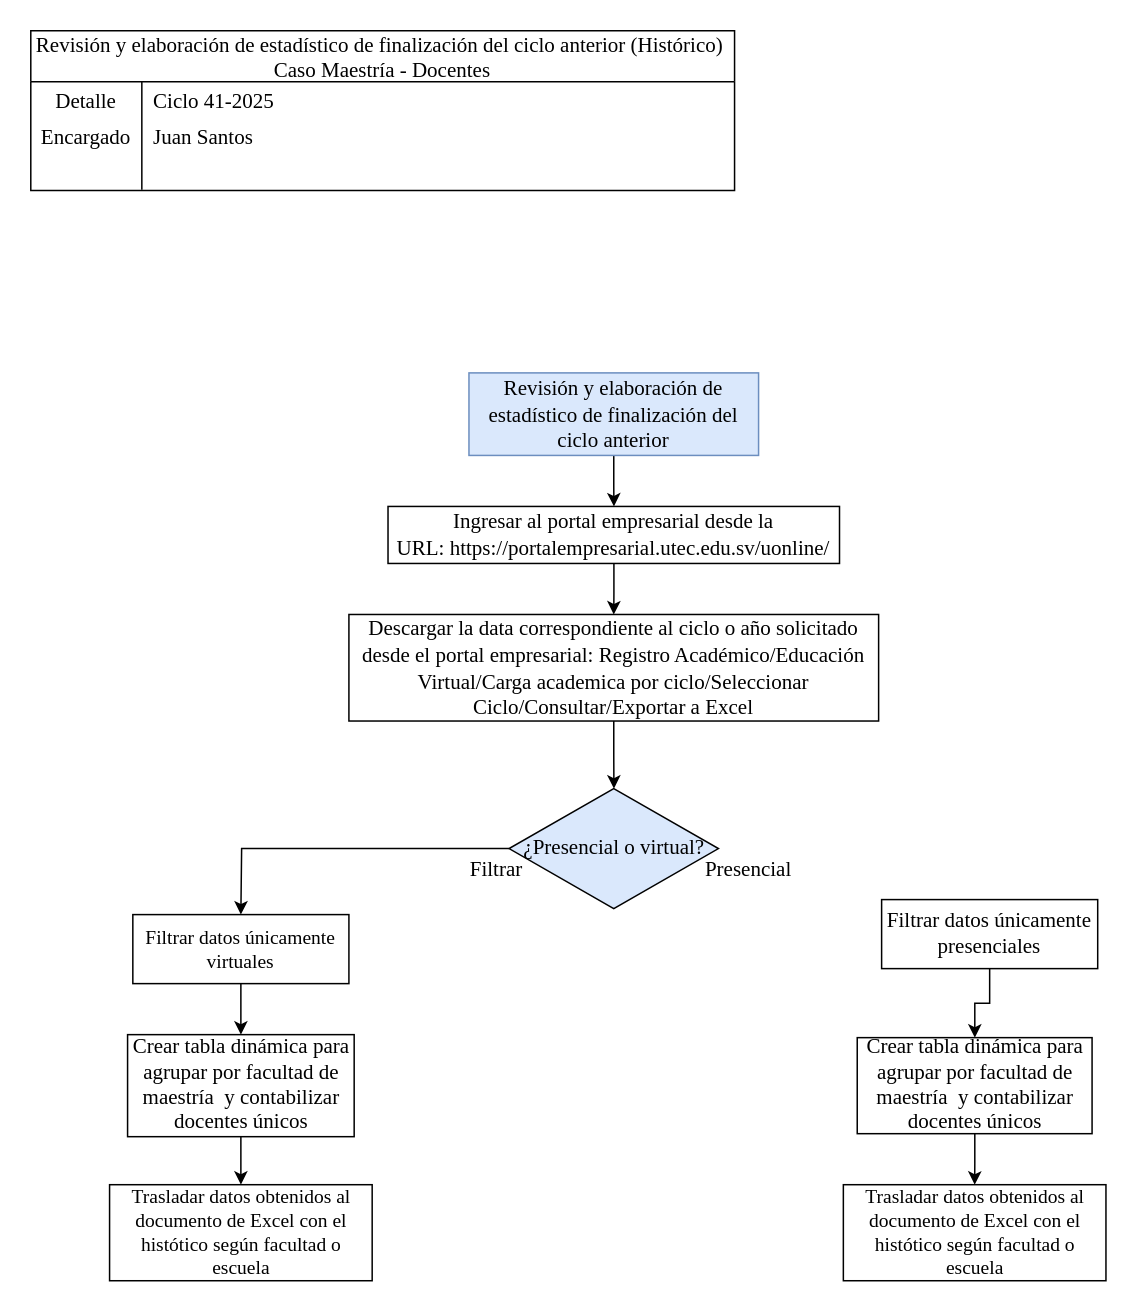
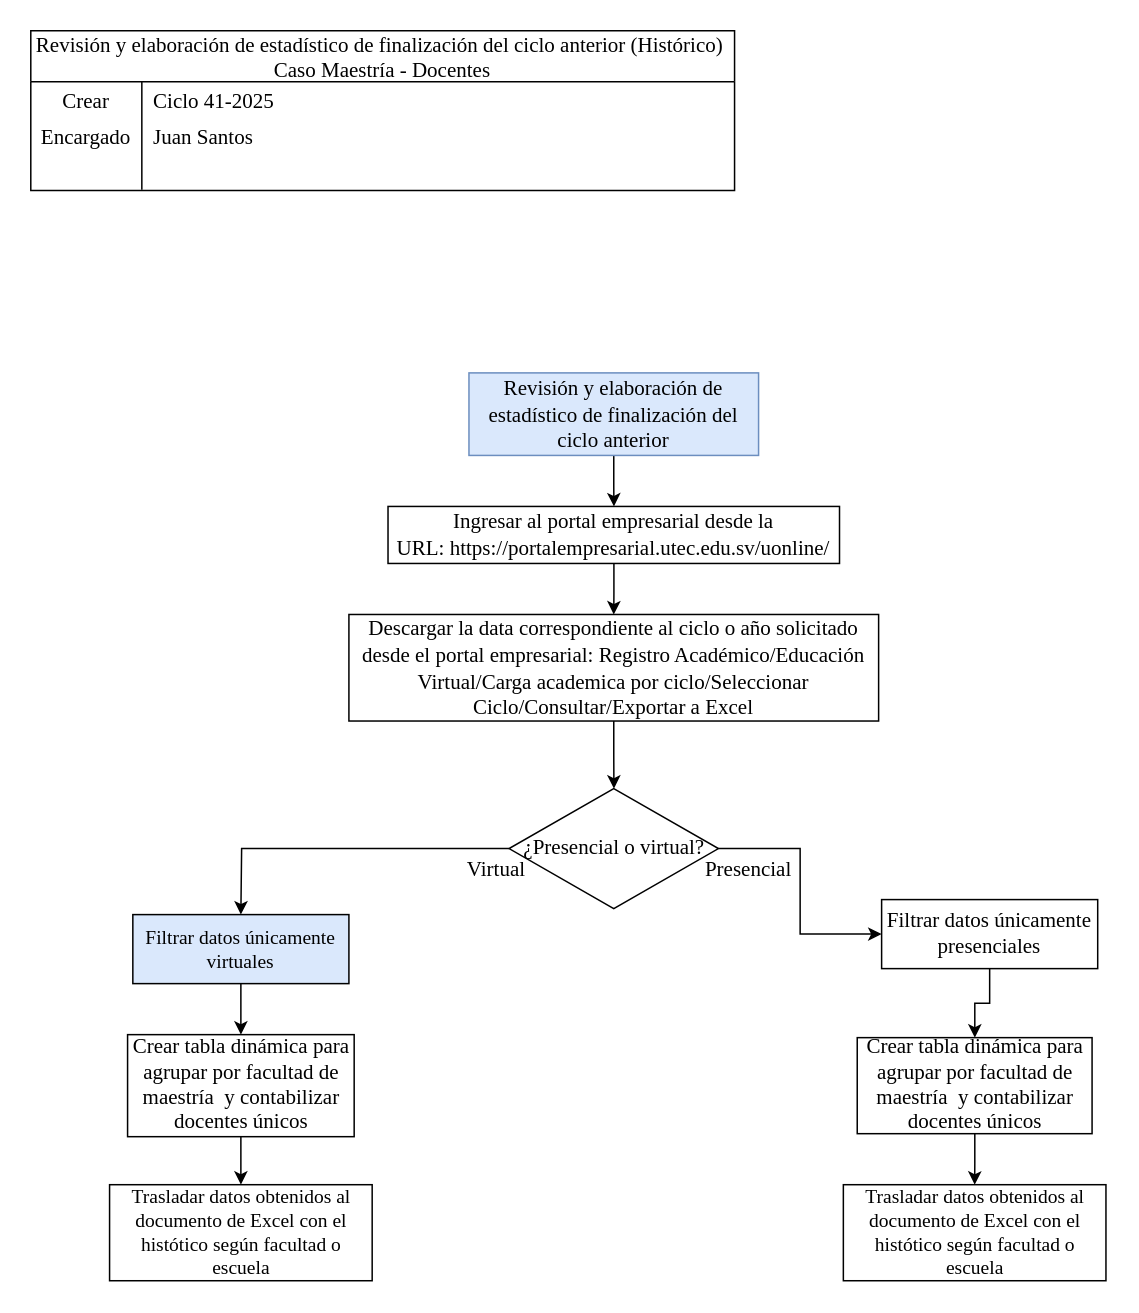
node "Detalle": label "Detalle" -> "Crear"
node "¿Presencial o virtual?": fillcolor #dae8fc -> #ffffff
node "Filtrar": label "Filtrar" -> "Virtual"
edge "¿Presencial o virtual?" -> "Filtrar datos únicamente presenciales": added
node "Filtrar datos únicamente virtuales": fillcolor #ffffff -> #dae8fc
